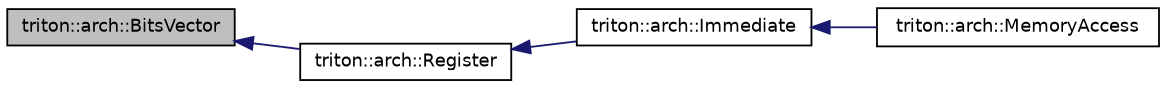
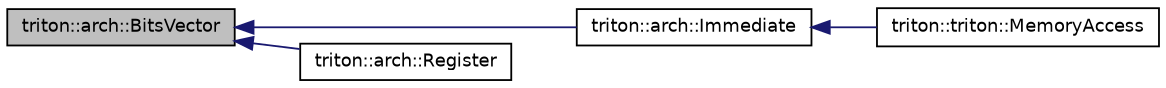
node "triton::arch::MemoryAccess": label "triton::arch::MemoryAccess" -> "triton::triton::MemoryAccess"
edge "triton::arch::Immediate" -> "triton::arch::Register": now "triton::arch::Immediate" -> "triton::arch::BitsVector"
